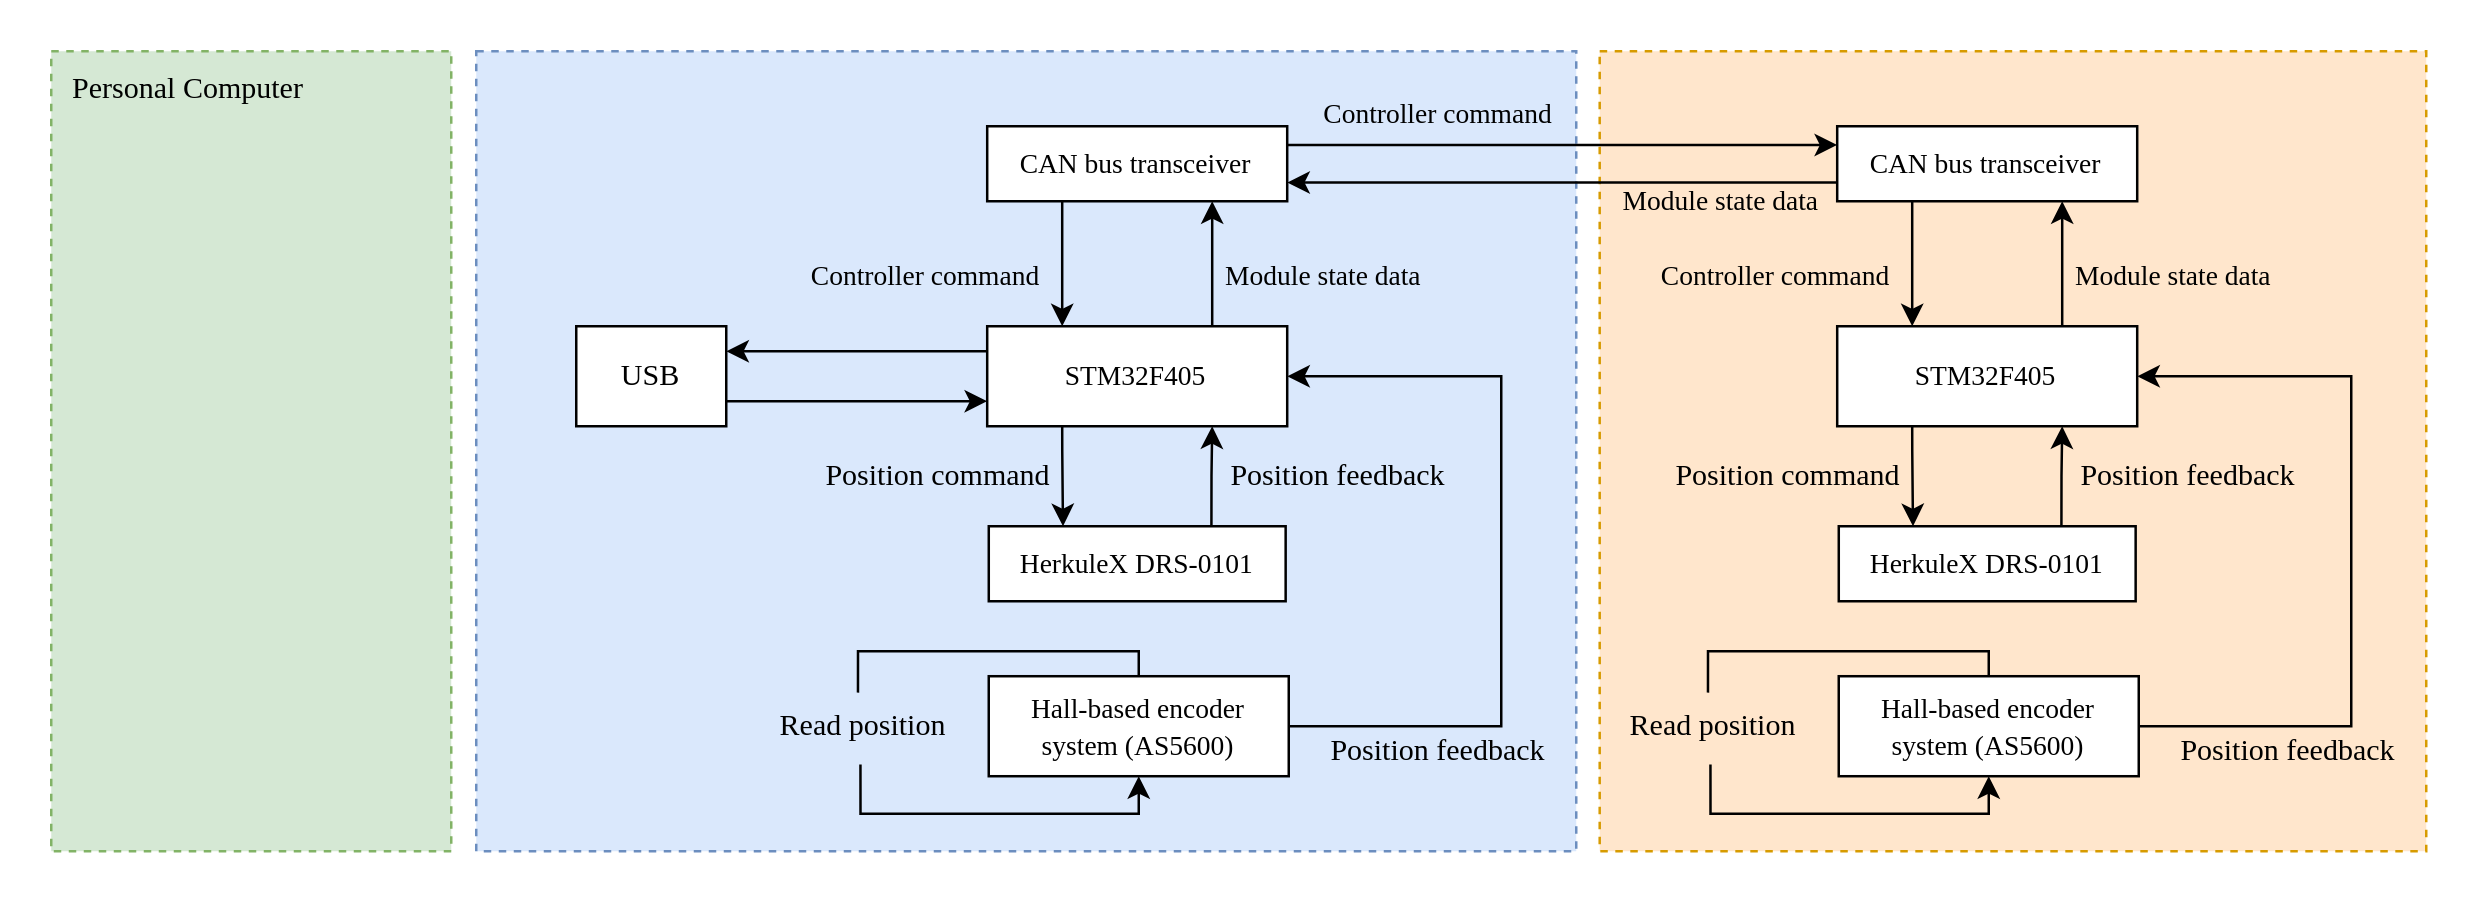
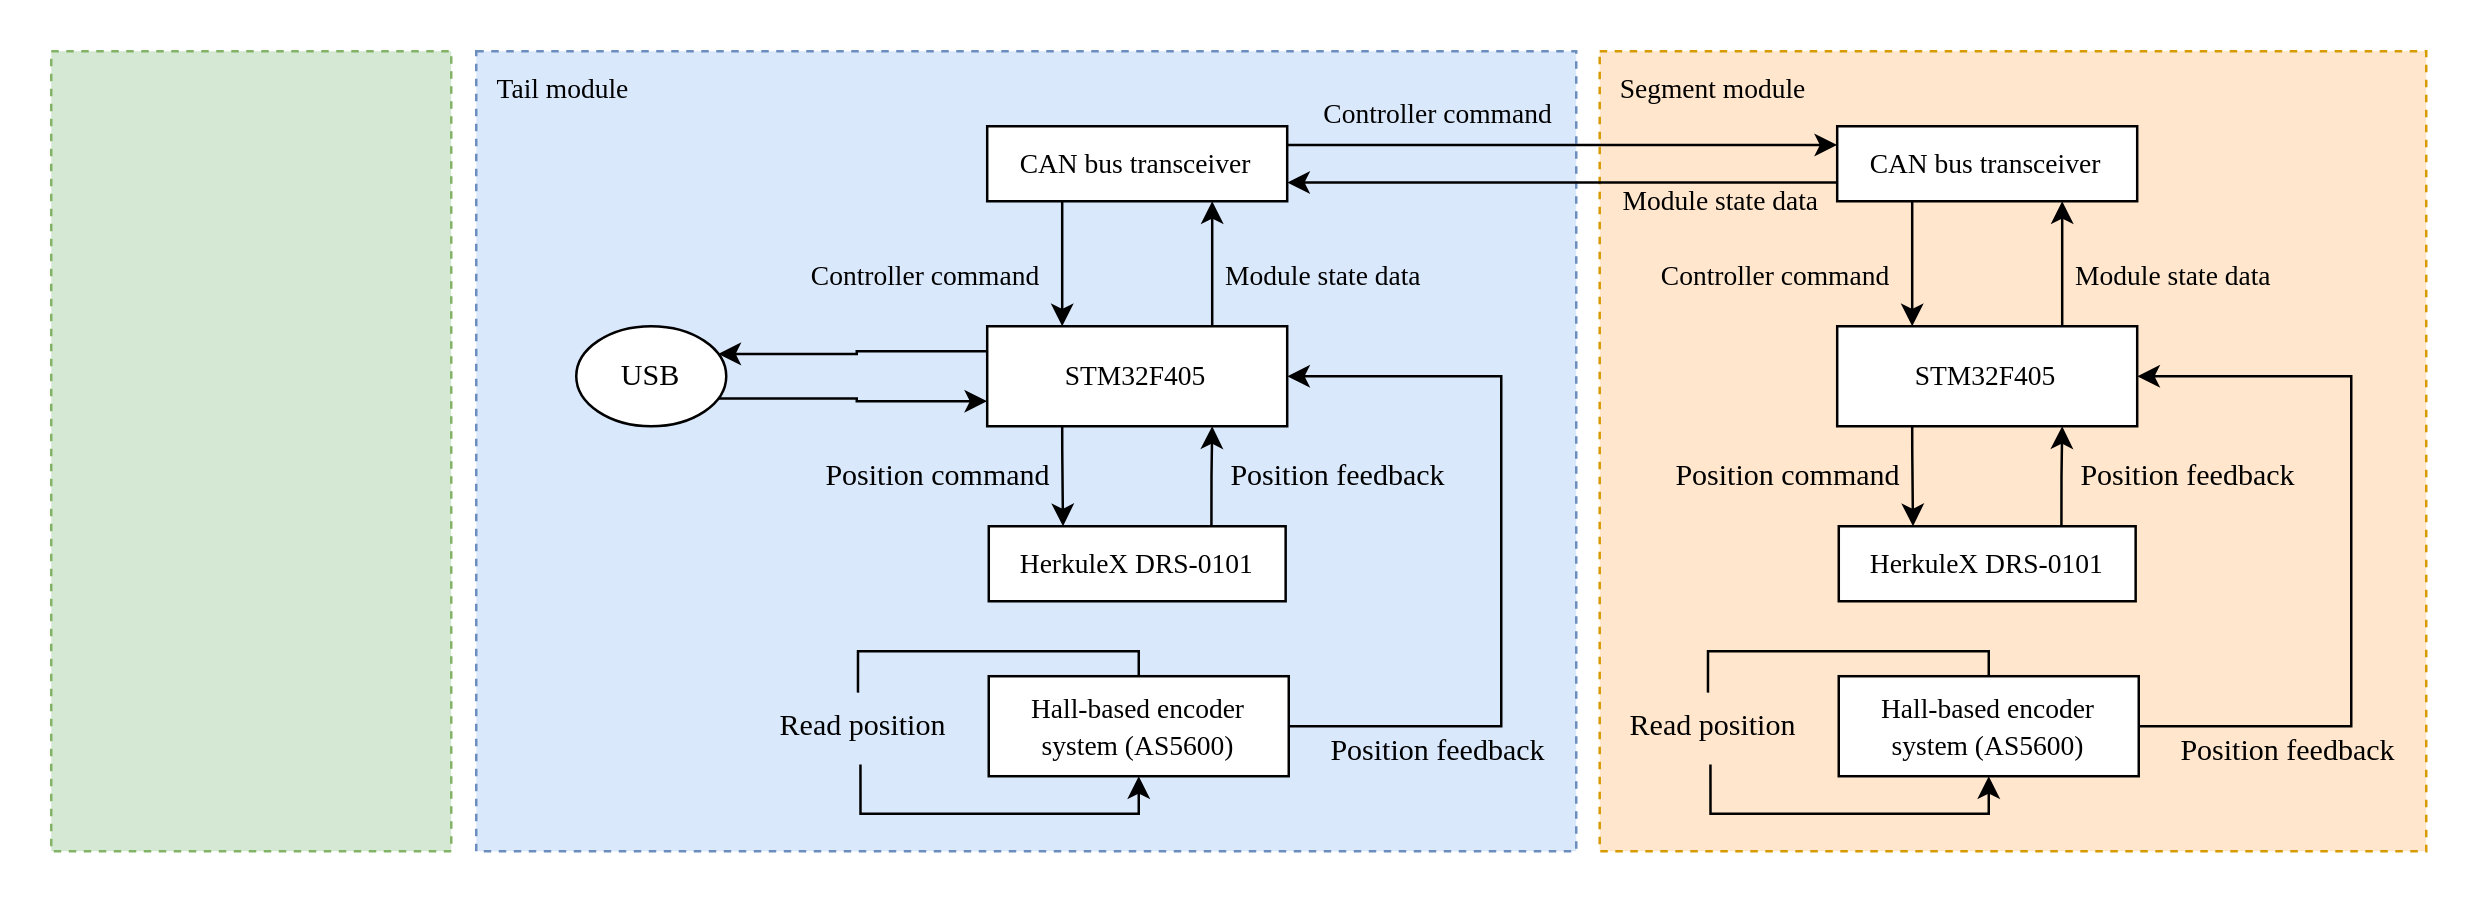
node "Personal Computer": removed
node "Tail module": added
node "Segment module": added
node "USB": shape rectangle -> ellipse
